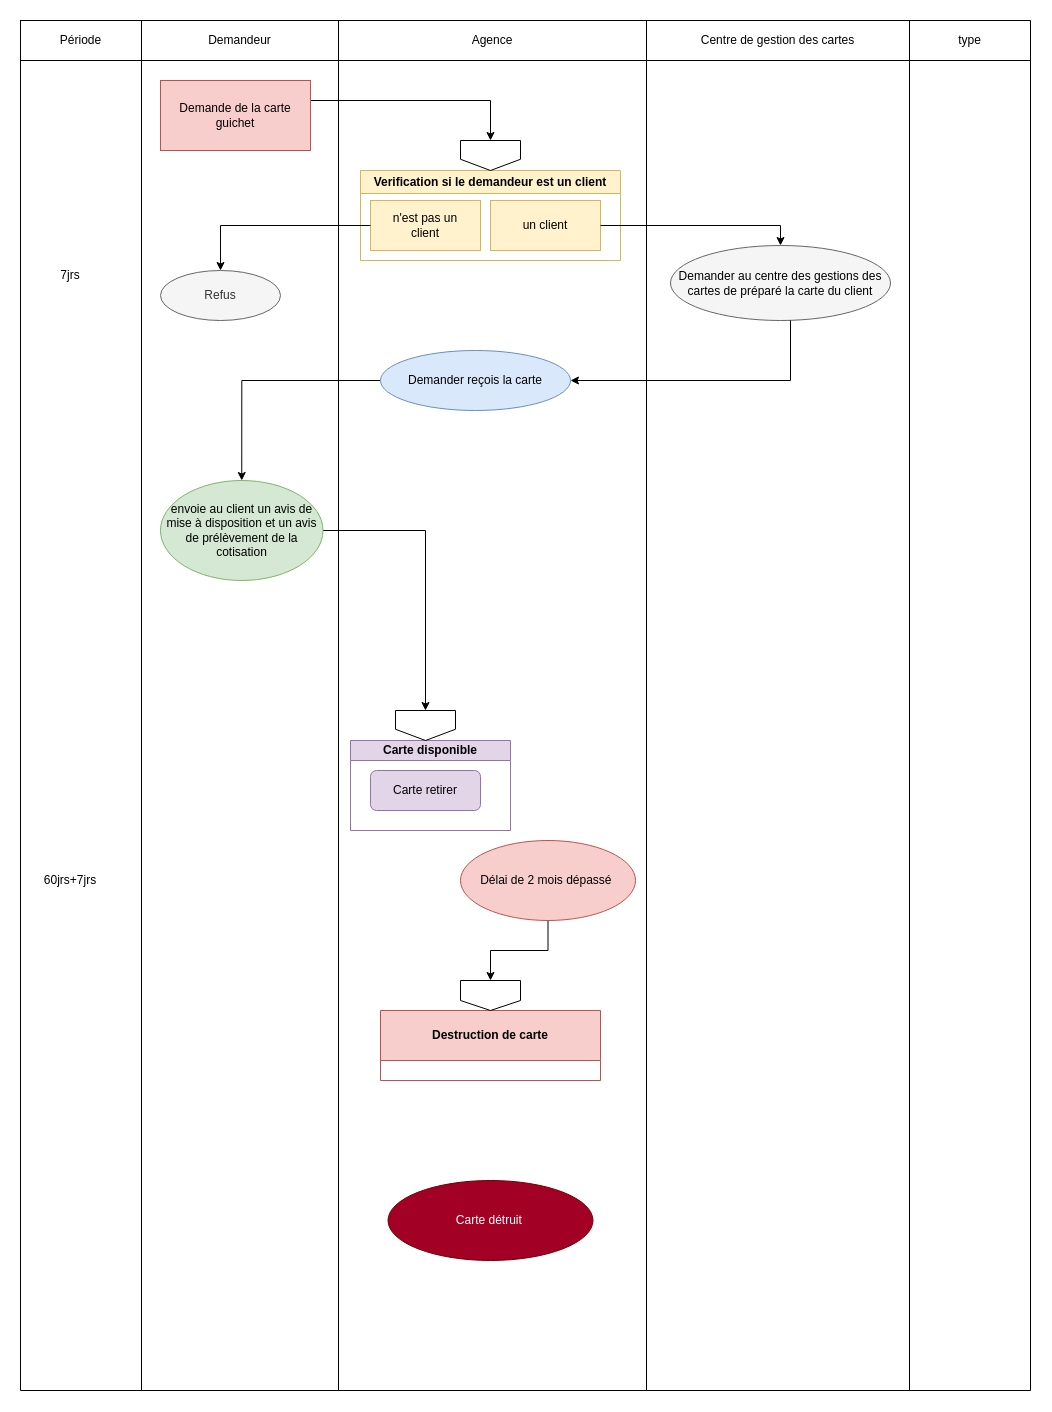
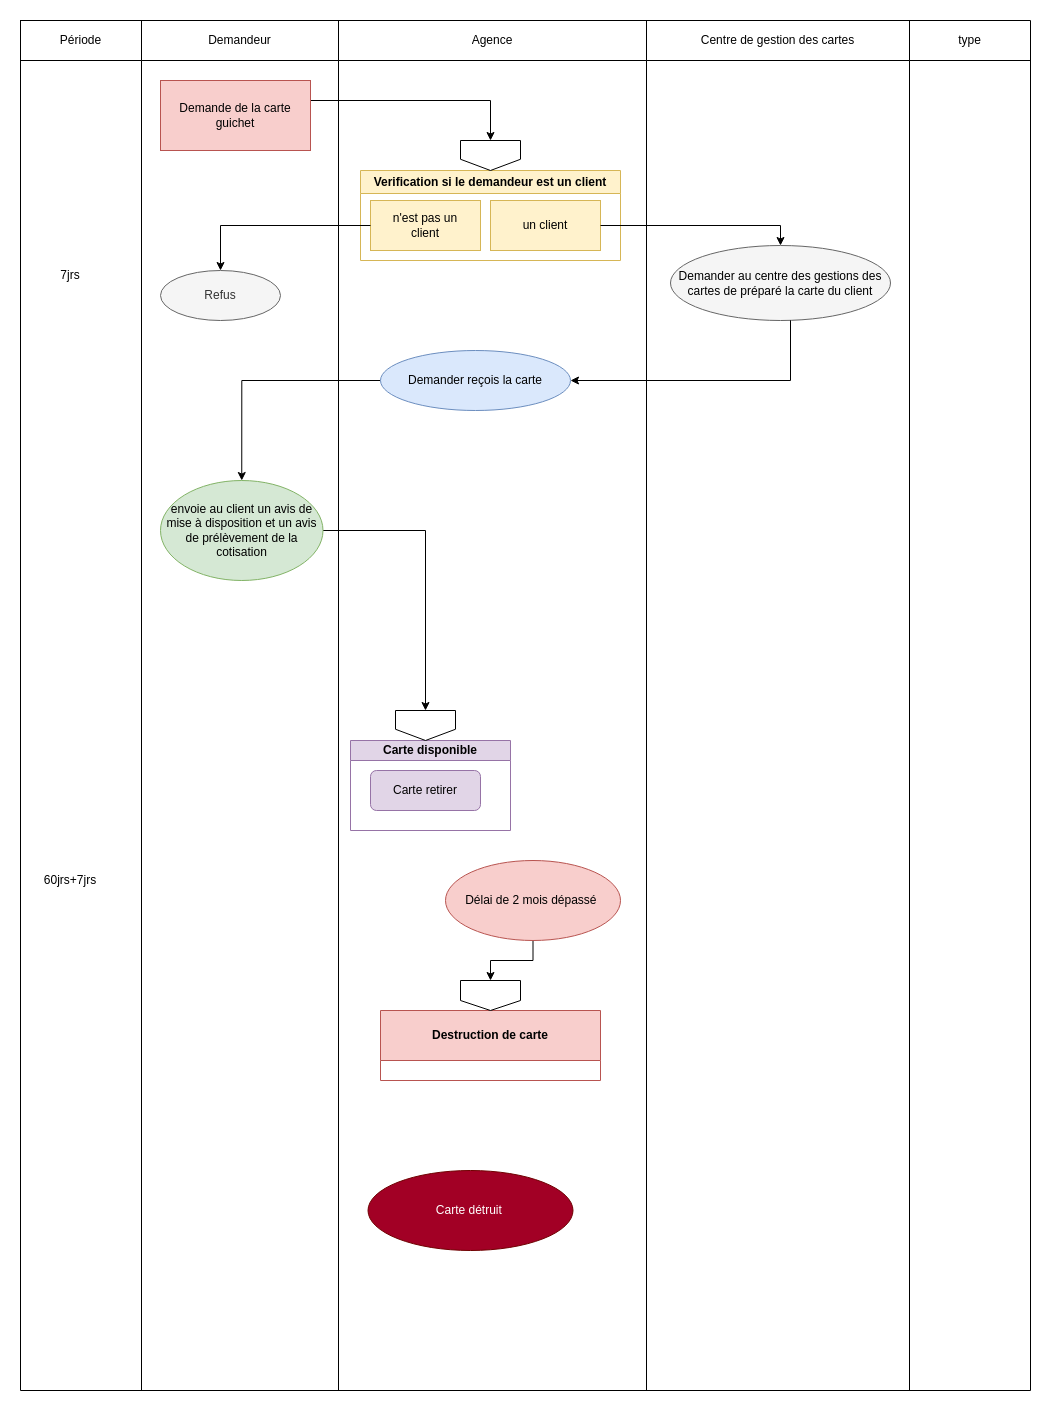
node "Délai de 2 mois dépassé": moved (548, 881) -> (533, 901)
node "Carte détruit": moved (491, 1221) -> (471, 1211)
